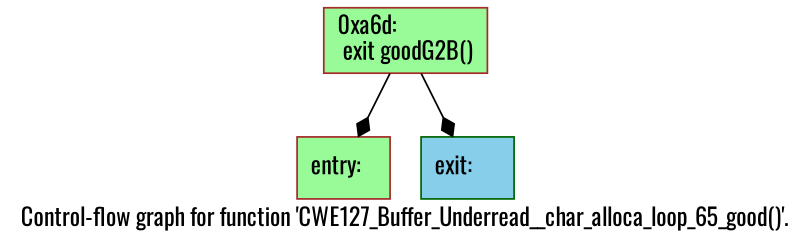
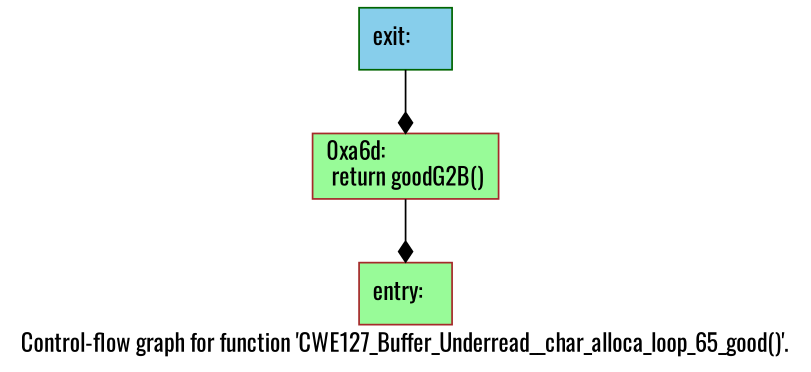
node "0xa6d:": text "exit goodG2B()" -> "return goodG2B()"
edge "0xa6d:" -> "exit:": reversed
